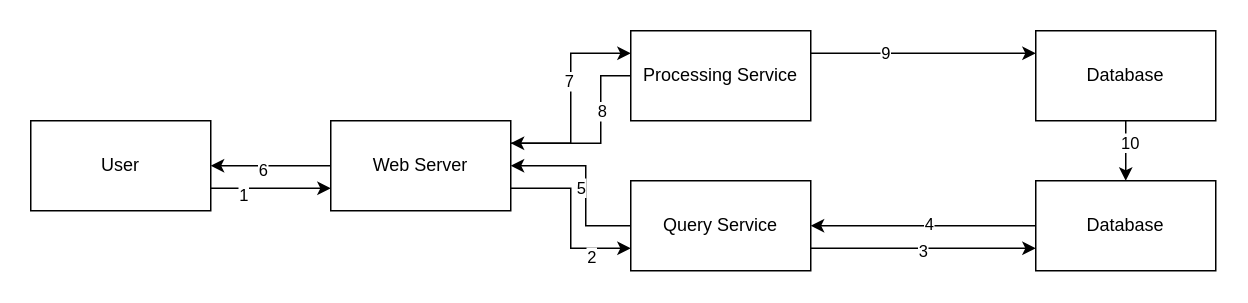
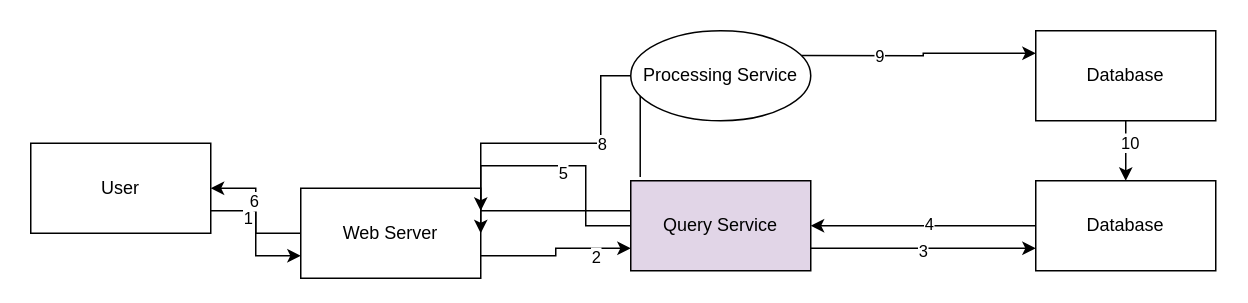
node "Processing Service": shape rectangle -> ellipse
node "User": moved (121, 166) -> (121, 188)
node "Web Server": moved (421, 166) -> (391, 233)
node "Query Service": fillcolor #ffffff -> #e1d5e7
